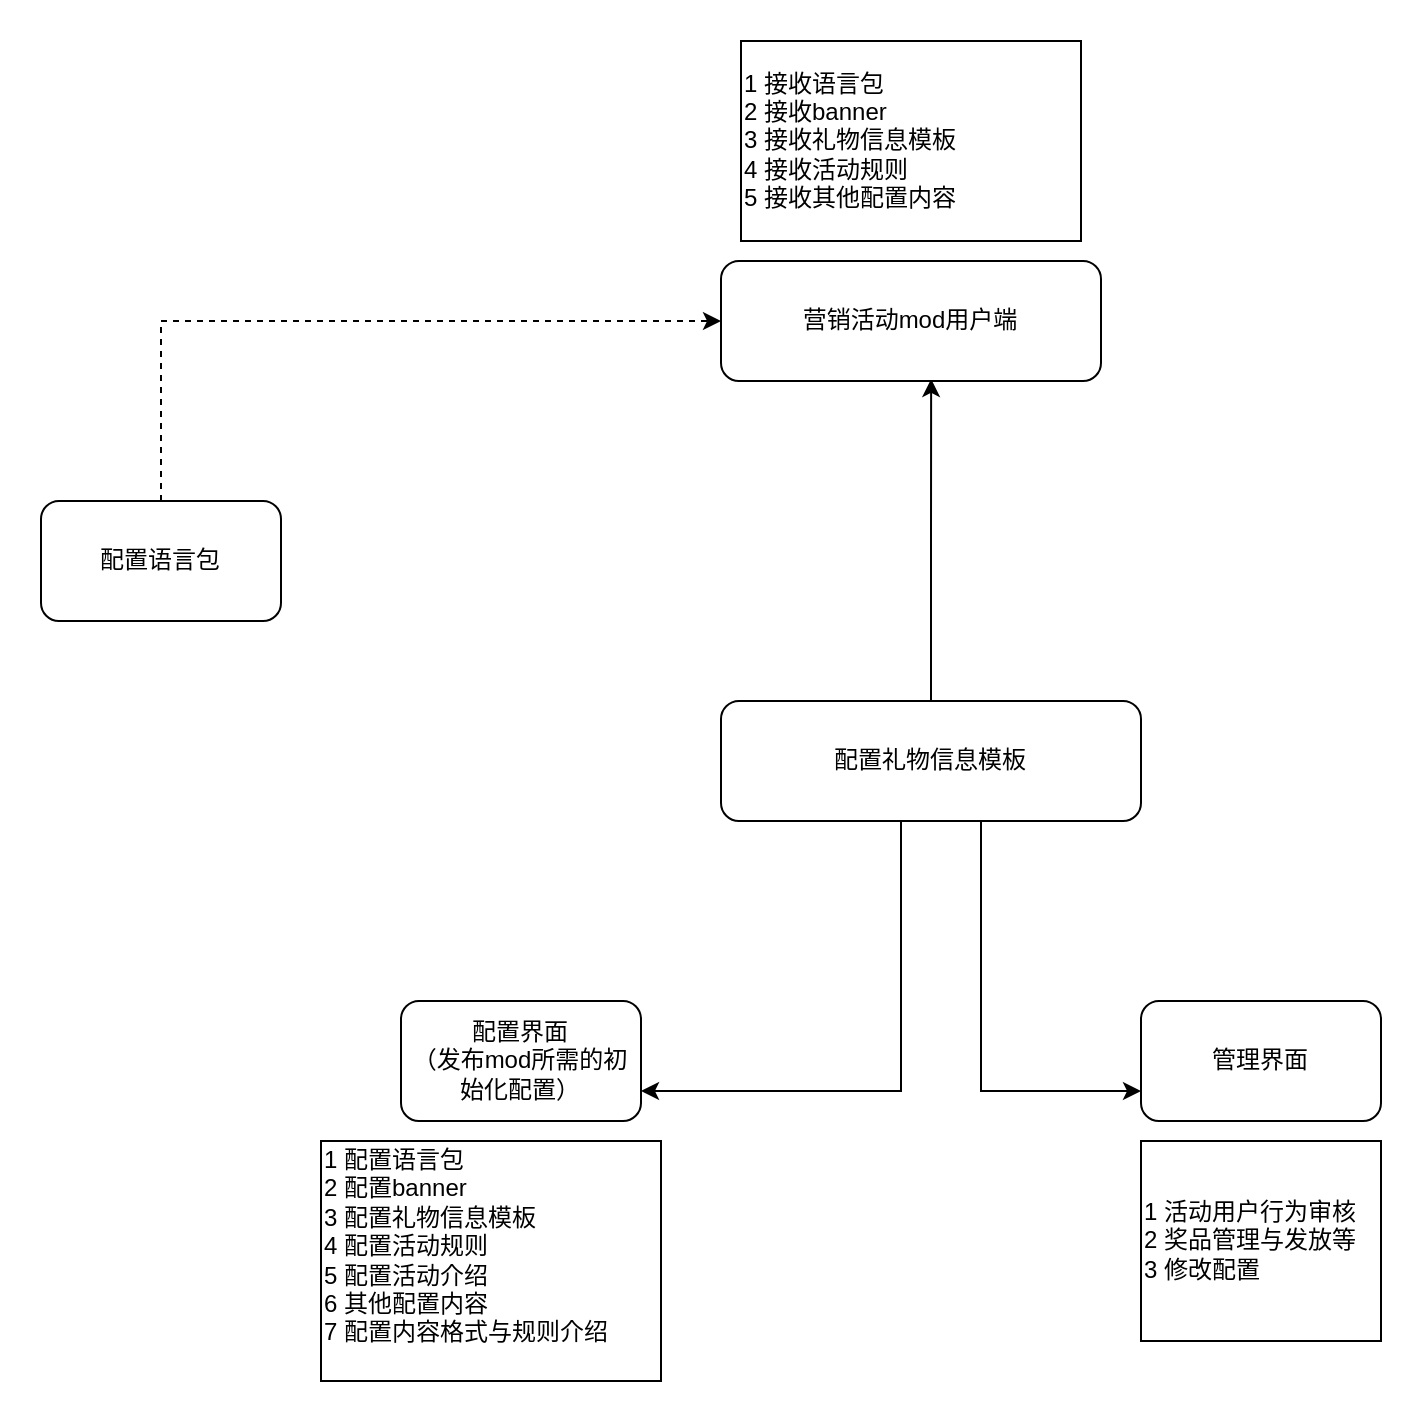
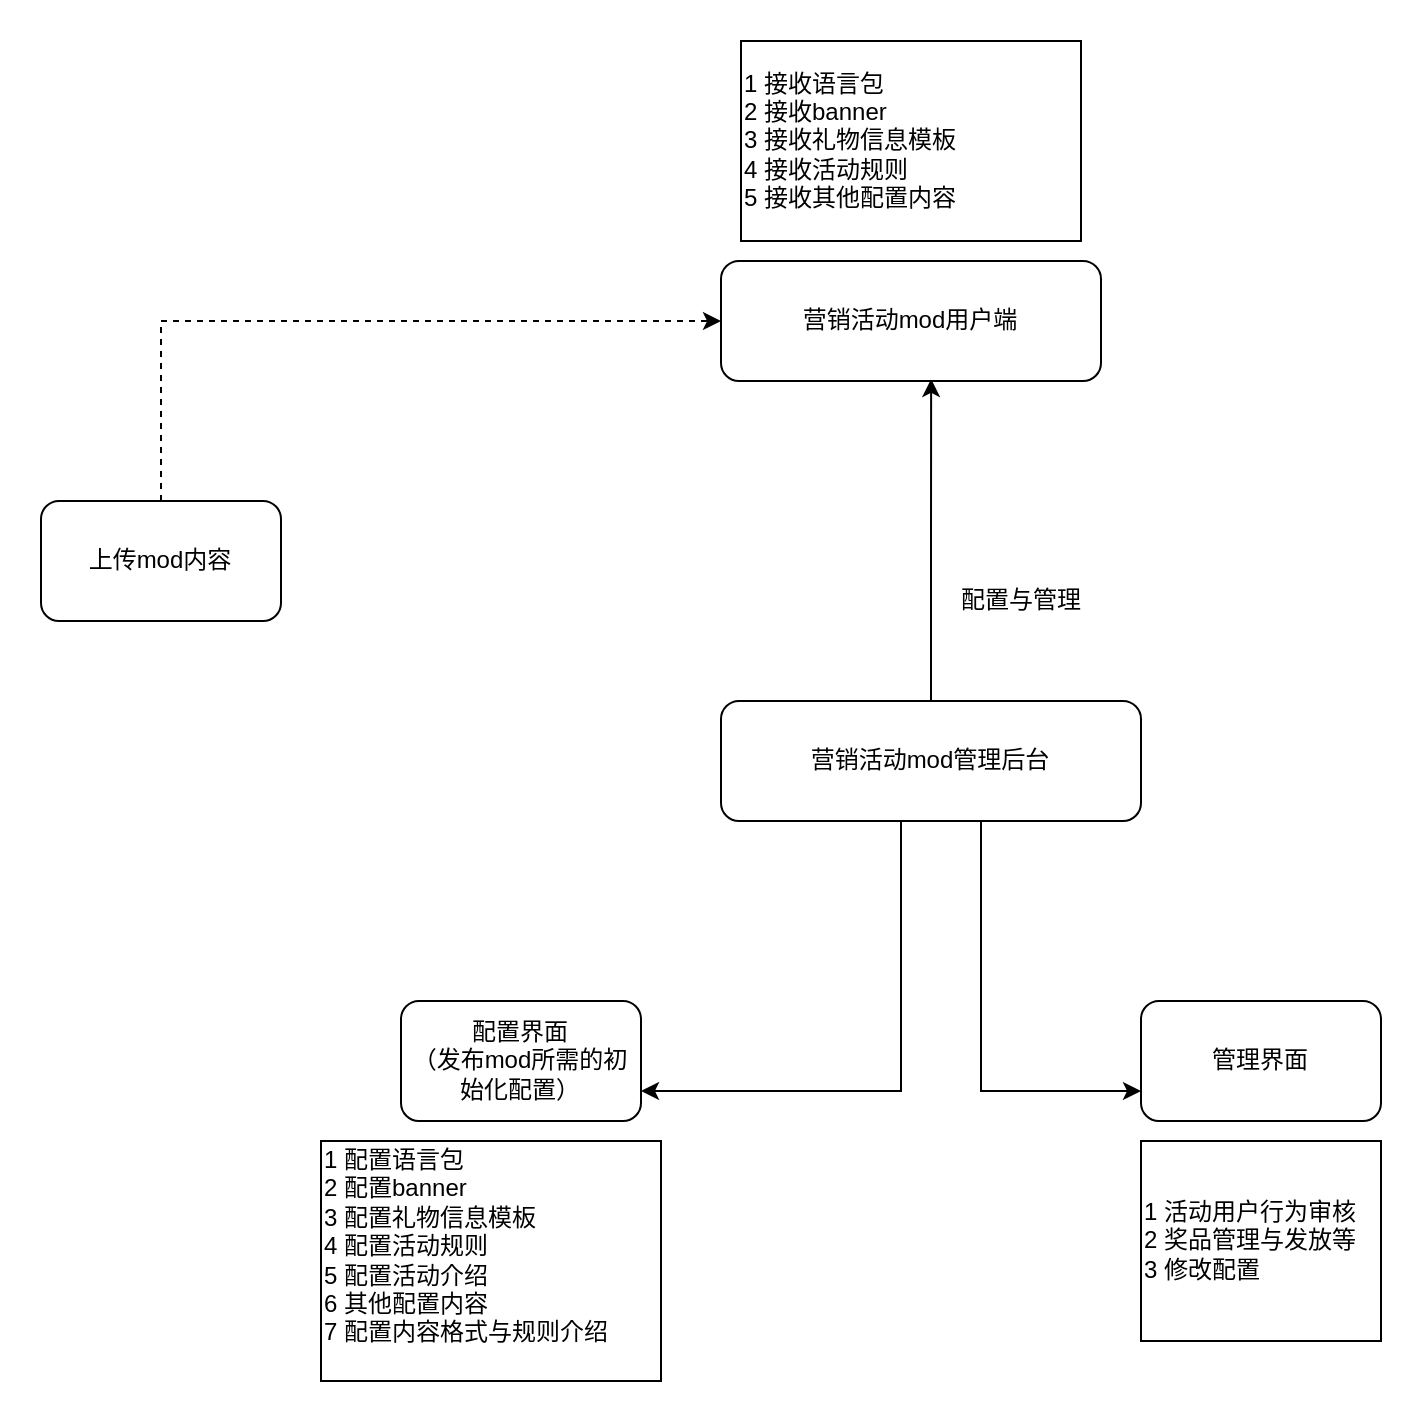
node "配置语言包": label "配置语言包" -> "上传mod内容"
node "配置与管理": added
node "配置礼物信息模板": label "配置礼物信息模板" -> "营销活动mod管理后台"
